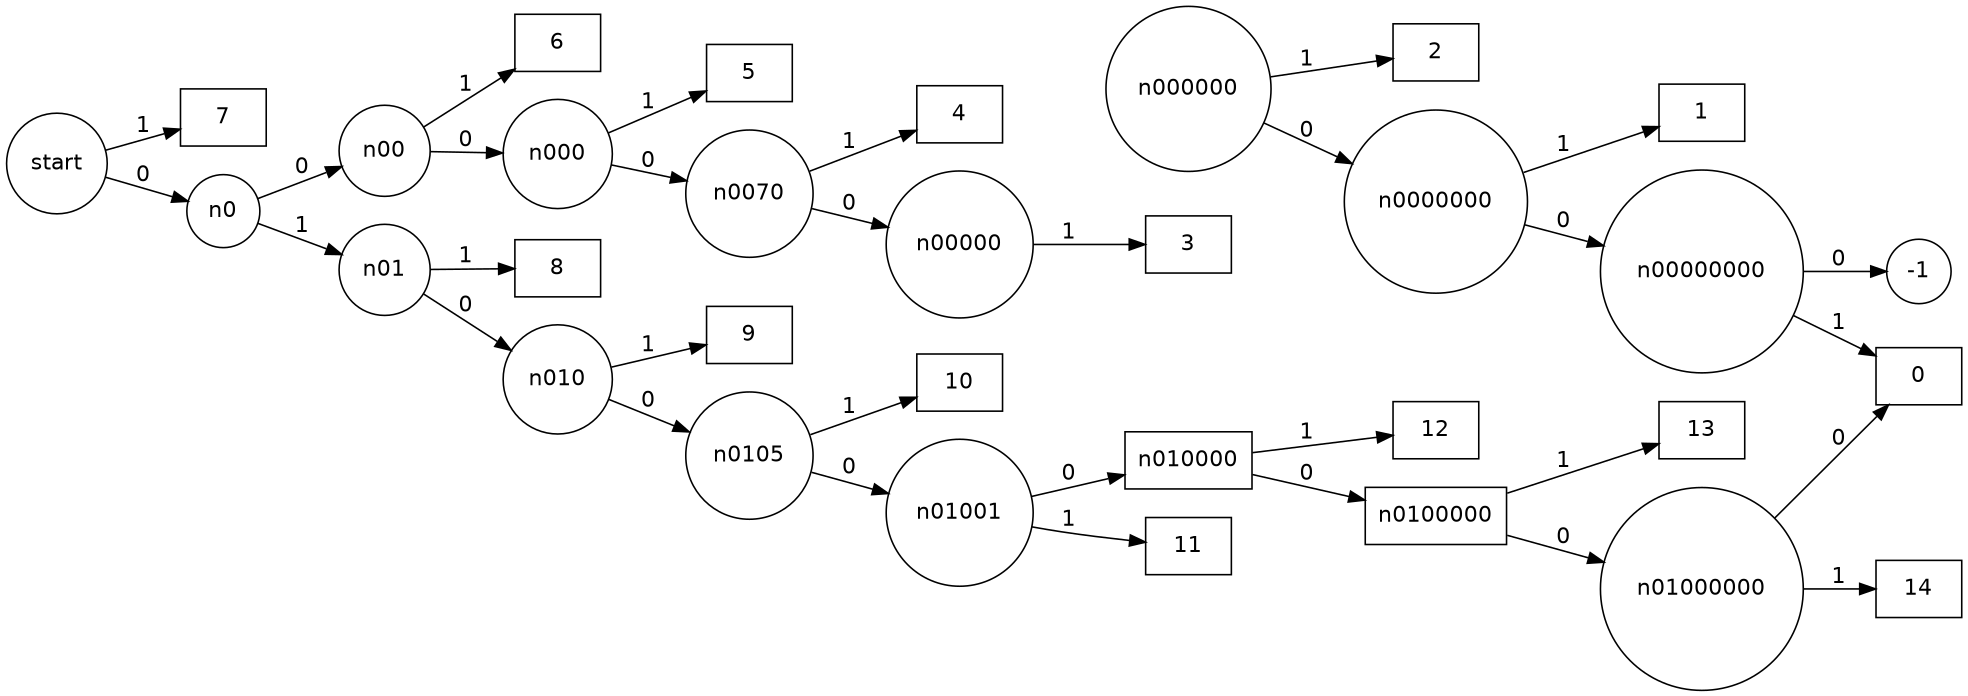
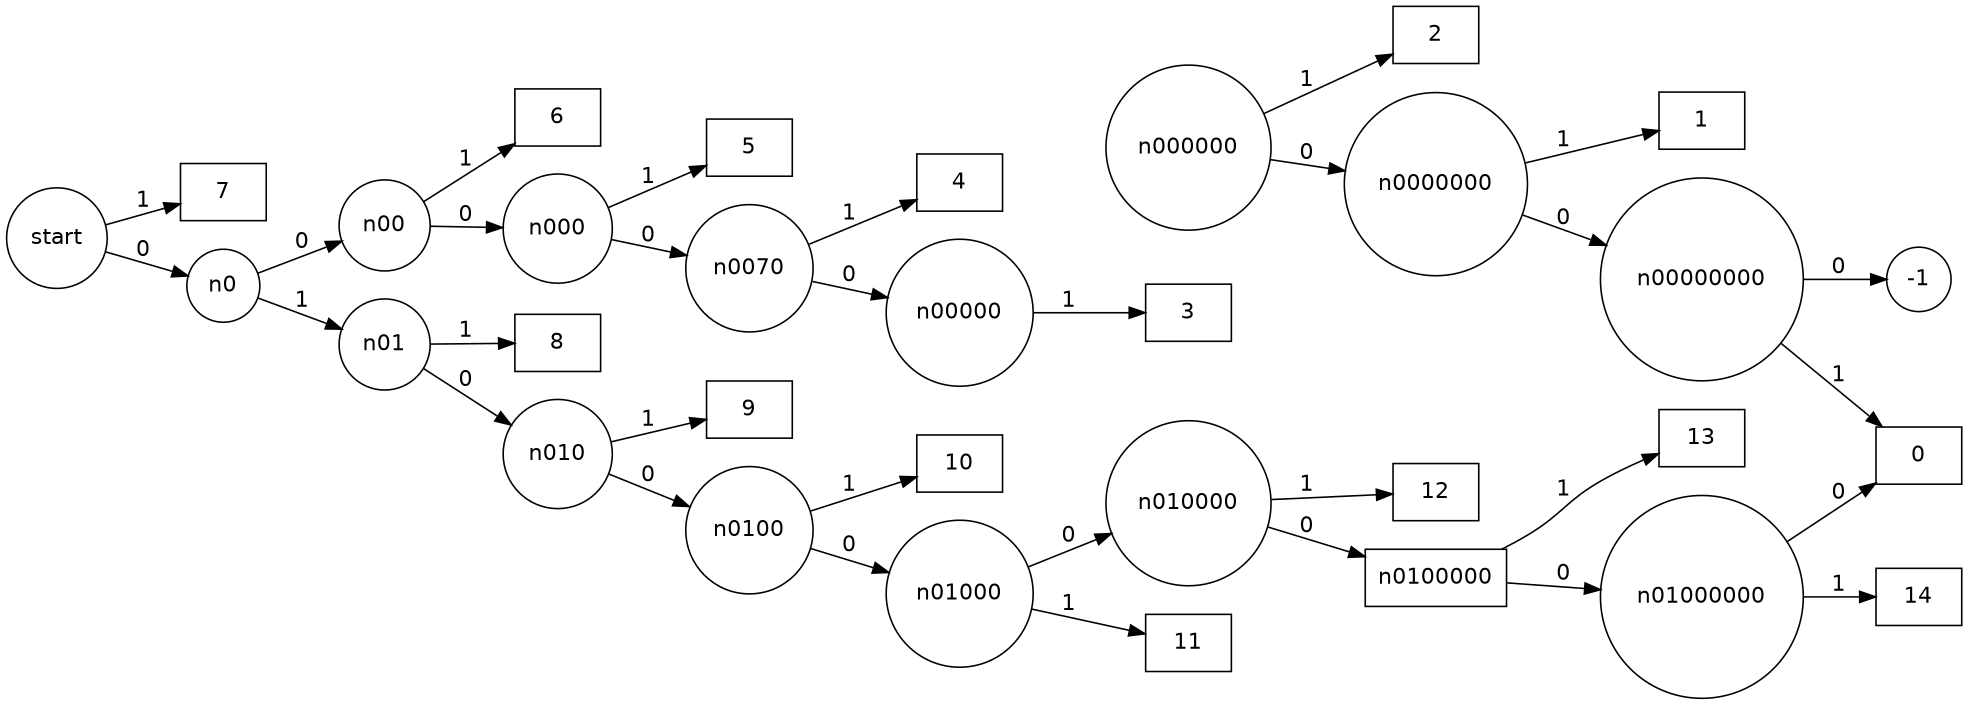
node "n0105": label "n0105" -> "n0100"
node "n010000": shape box -> circle
node "n01001": label "n01001" -> "n01000"
